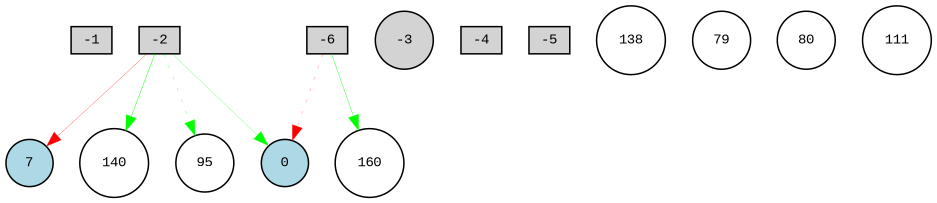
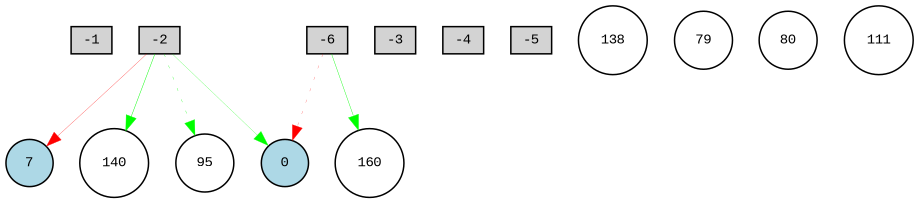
node "-3": shape circle -> box
